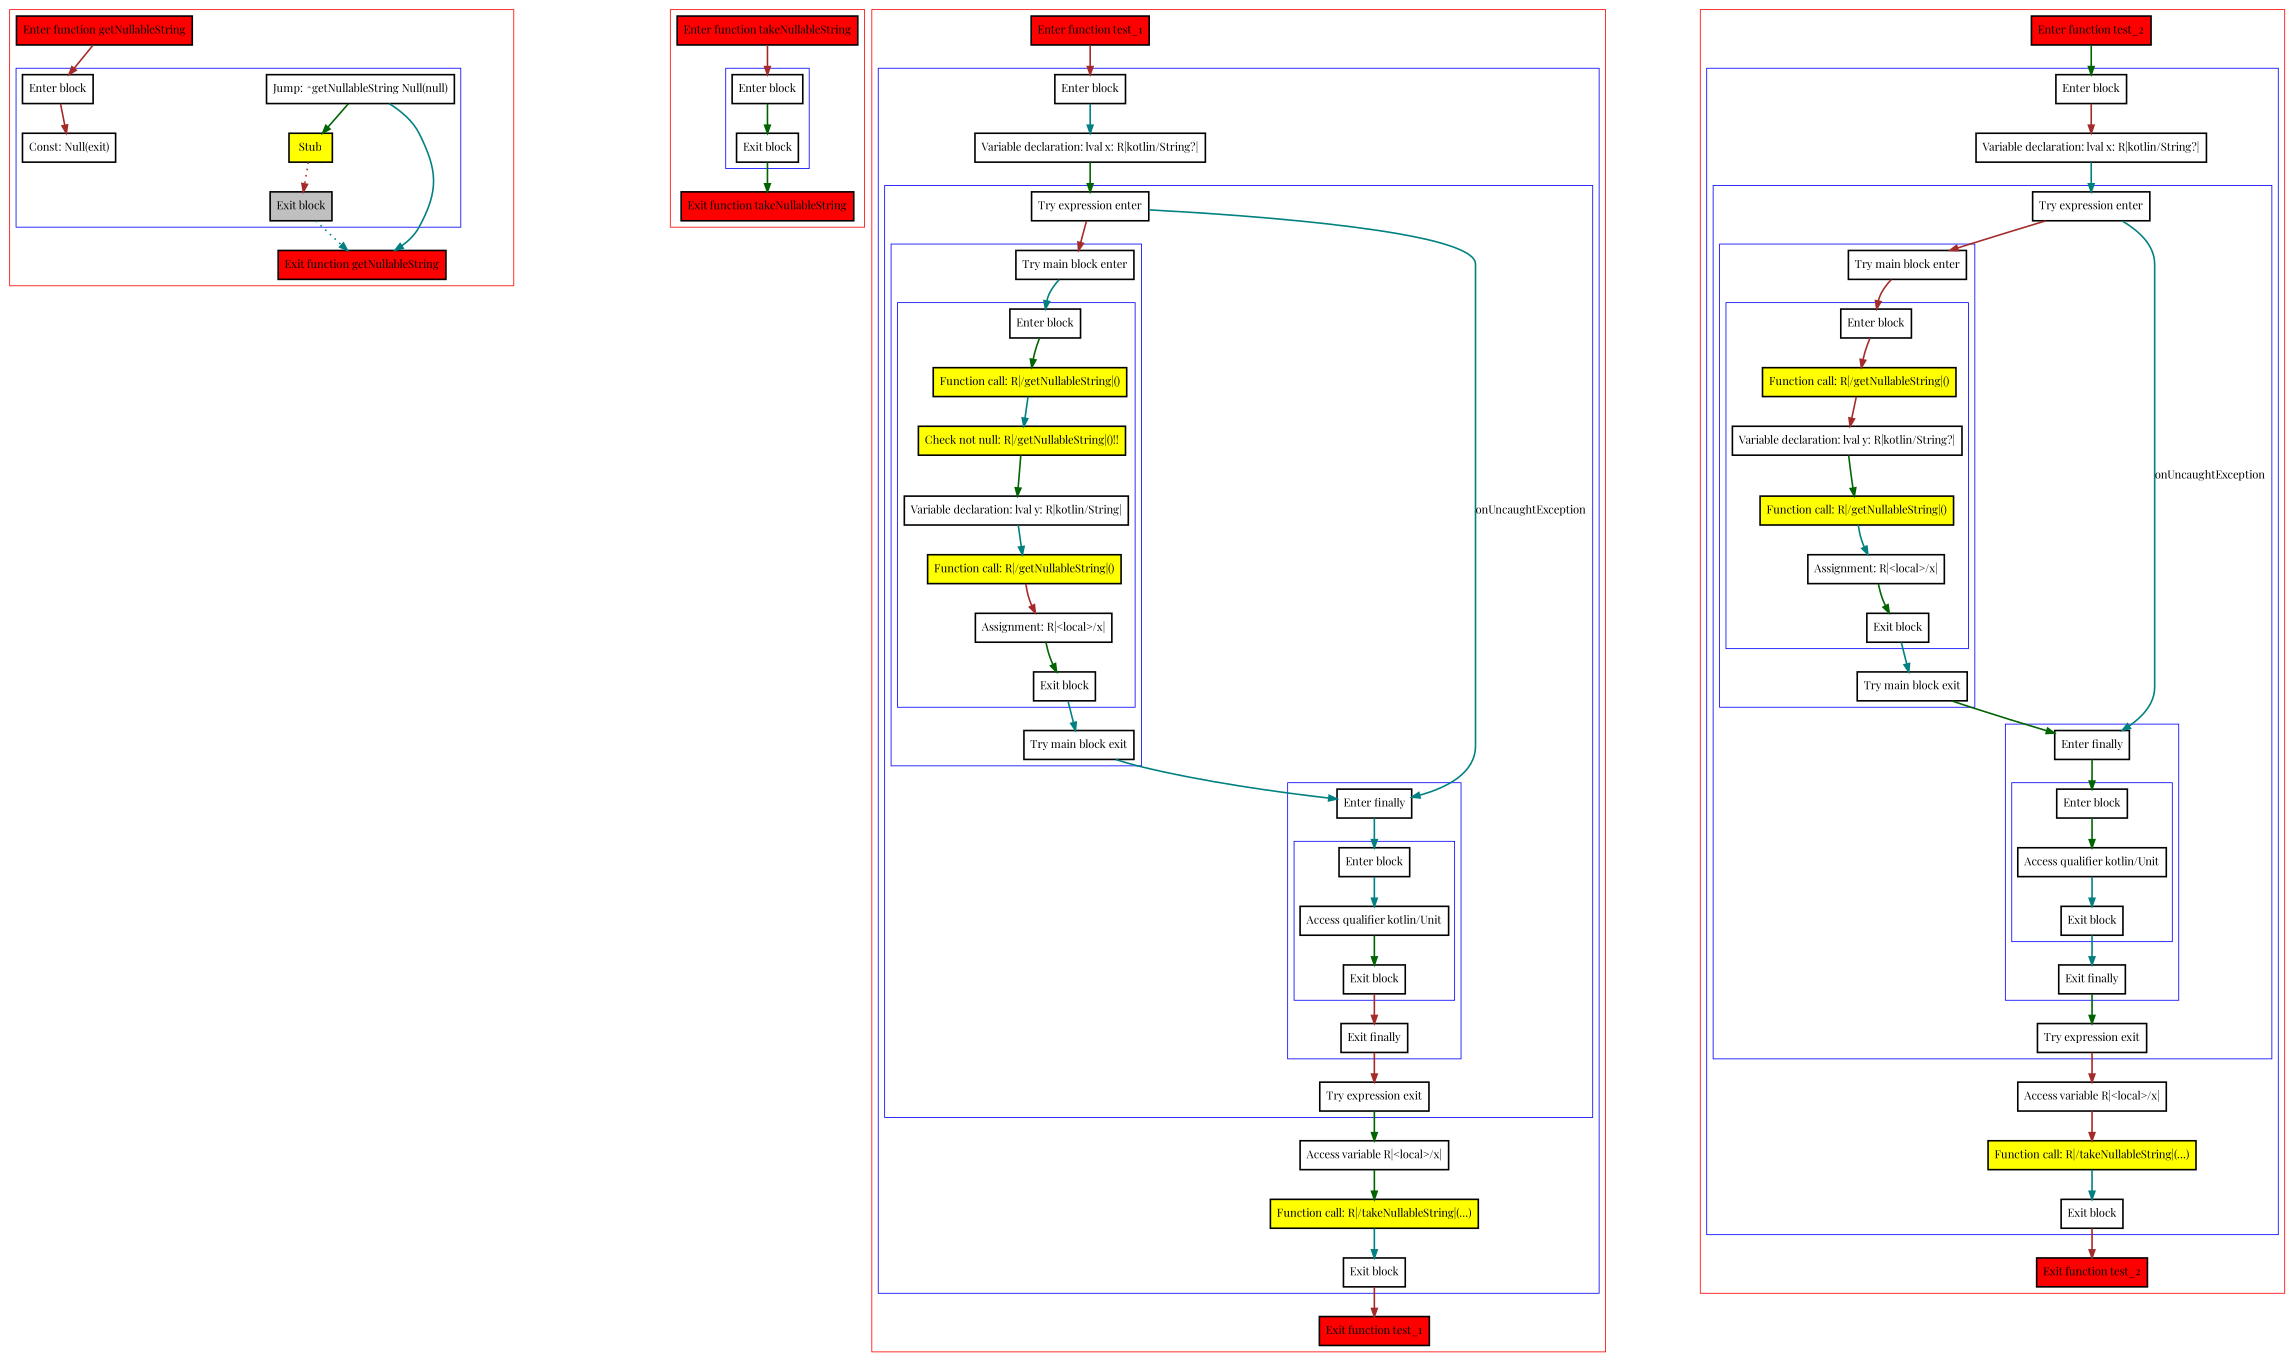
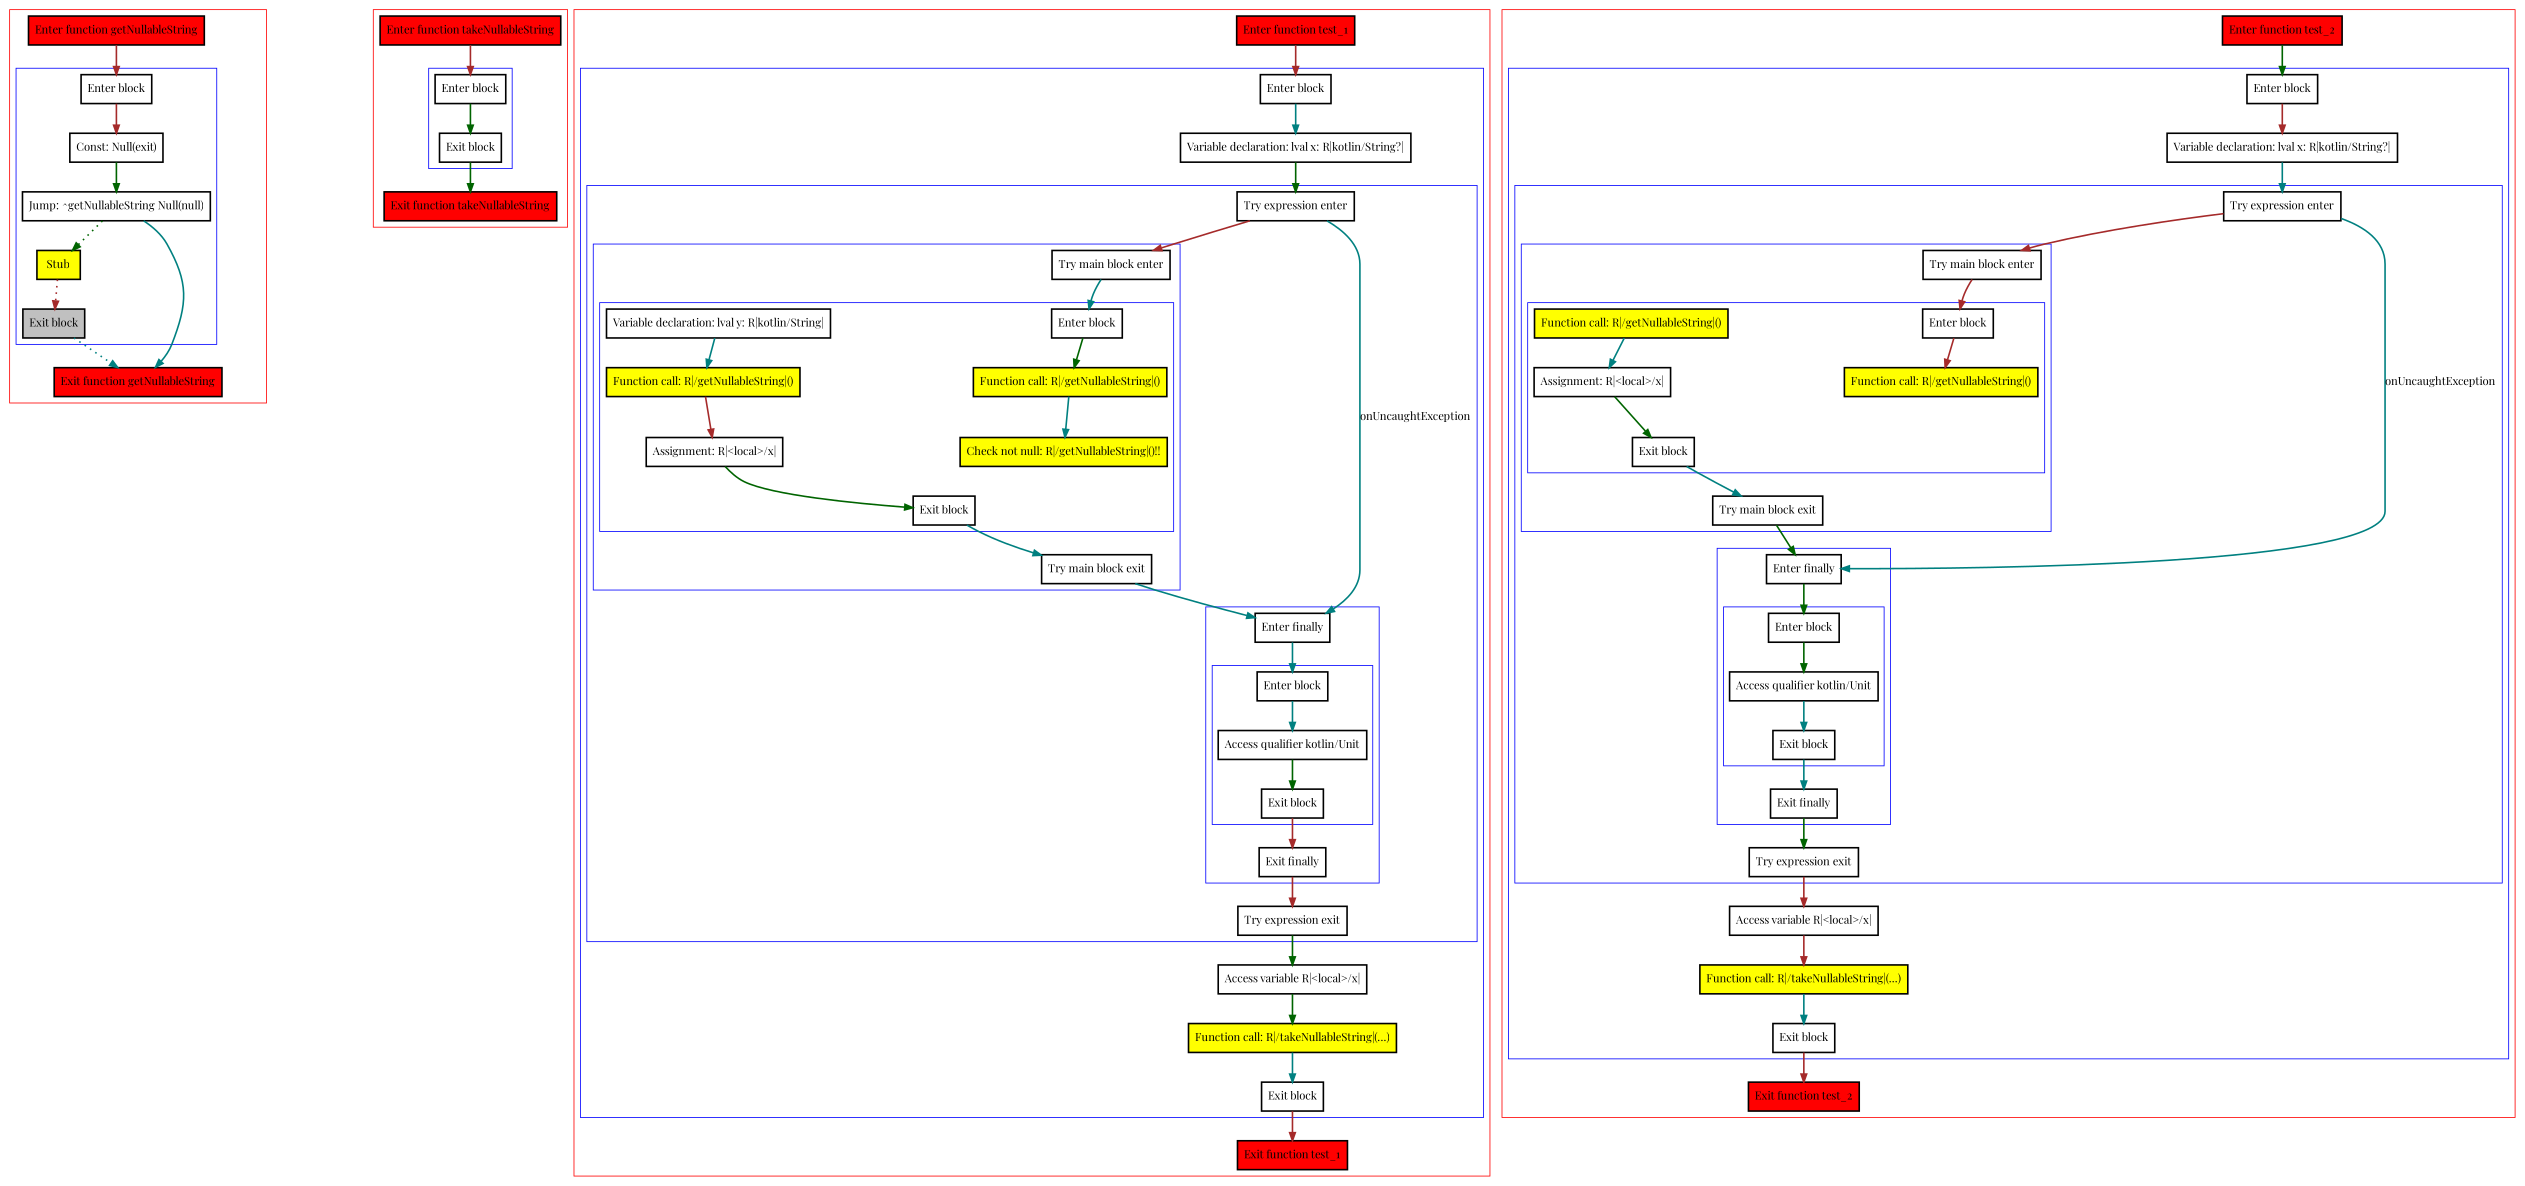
edge "Jump: ^getNullableString Null(null)" -> "Stub": style solid -> dotted
edge "Const: Null(exit)" -> "Jump: ^getNullableString Null(null)": added
node "Variable declaration: lval y: R|kotlin/String?|": removed
edge "Check not null: R|/getNullableString|()!!" -> "Variable declaration: lval y: R|kotlin/String|": removed
